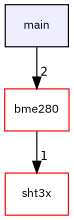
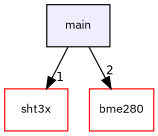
edge "bme280" -> "sht3x": now "main" -> "sht3x"
